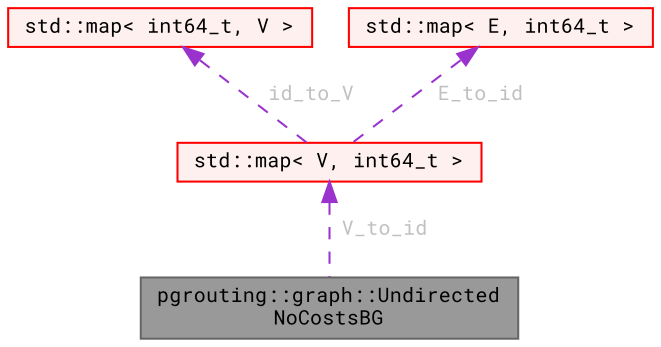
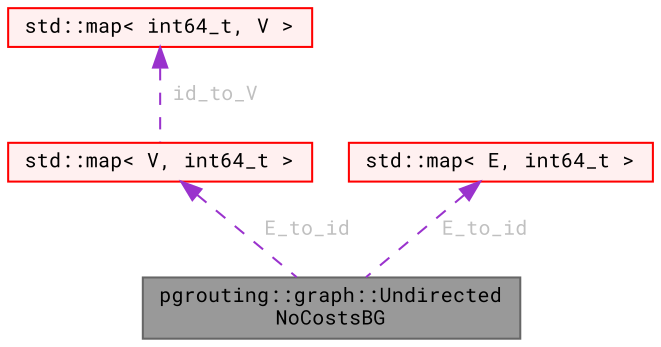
edge "std::map< V, int64_t >" -> "std::map< E, int64_t >": now "pgrouting::graph::Undirected NoCostsBG" -> "std::map< E, int64_t >"
edge "pgrouting::graph::Undirected NoCostsBG" -> "std::map< V, int64_t >": label " V_to_id" -> " E_to_id"
